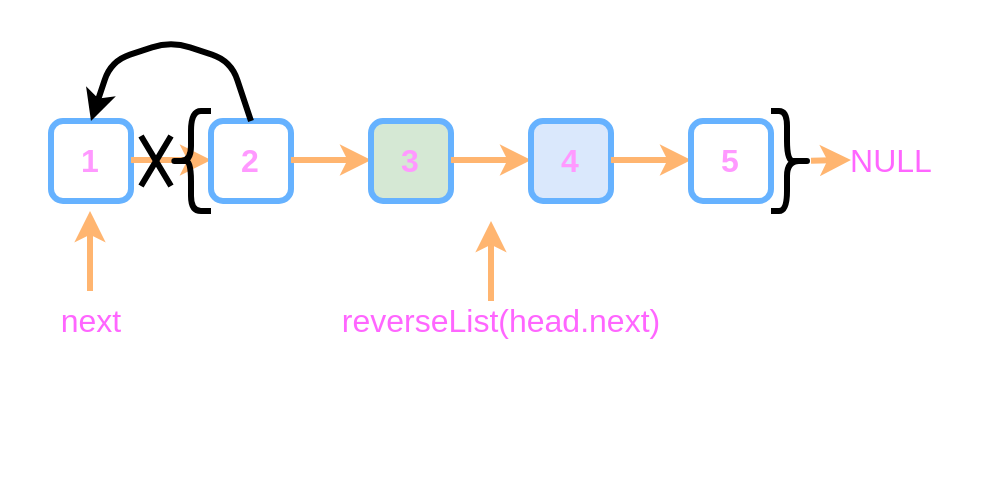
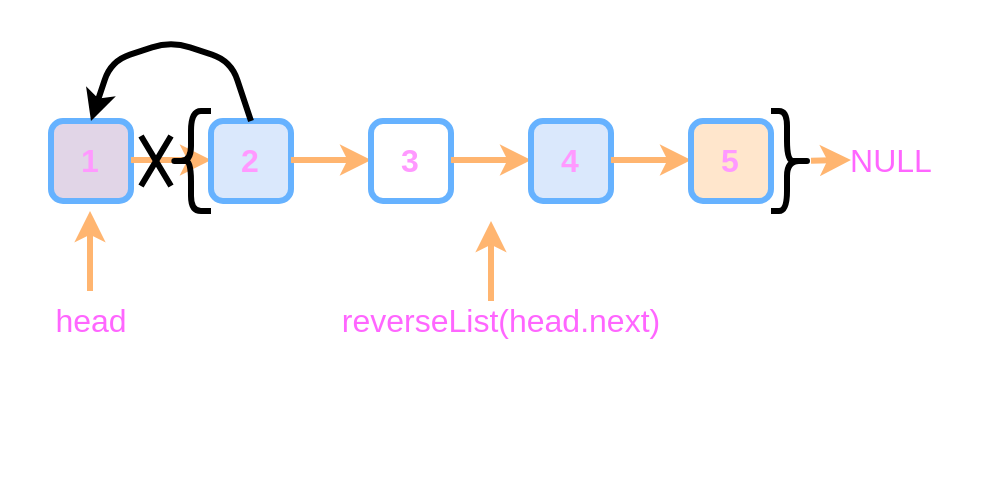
node "1": fillcolor #ffffff -> #e1d5e7
node "2": fillcolor #ffffff -> #dae8fc
node "3": fillcolor #d5e8d4 -> #ffffff
node "5": fillcolor #ffffff -> #ffe6cc
node "next": label "next" -> "head"
